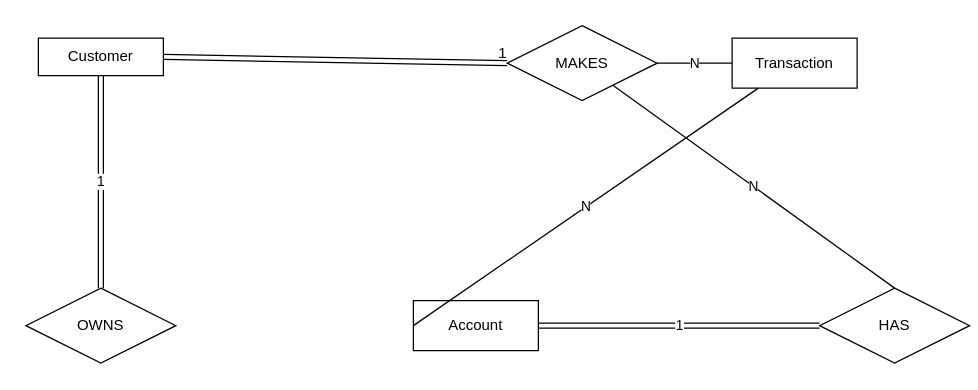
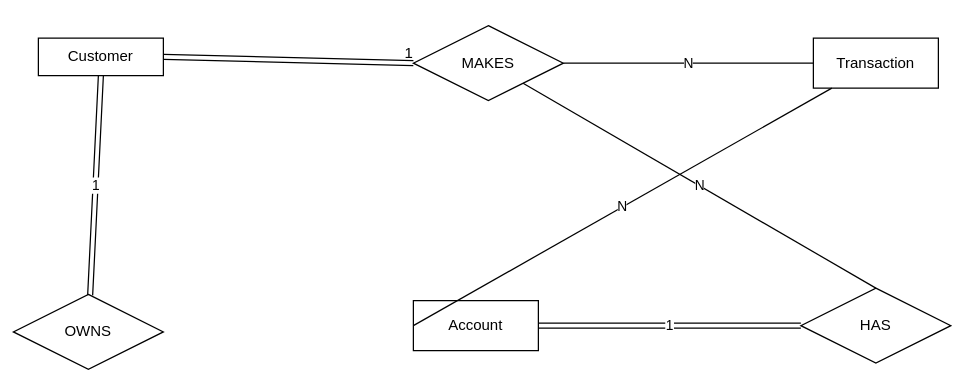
node "MAKES": moved (582, 63) -> (488, 63)
node "Transaction": moved (794, 63) -> (876, 63)
node "OWNS": moved (101, 326) -> (88, 332)
node "HAS": moved (894, 326) -> (876, 326)
